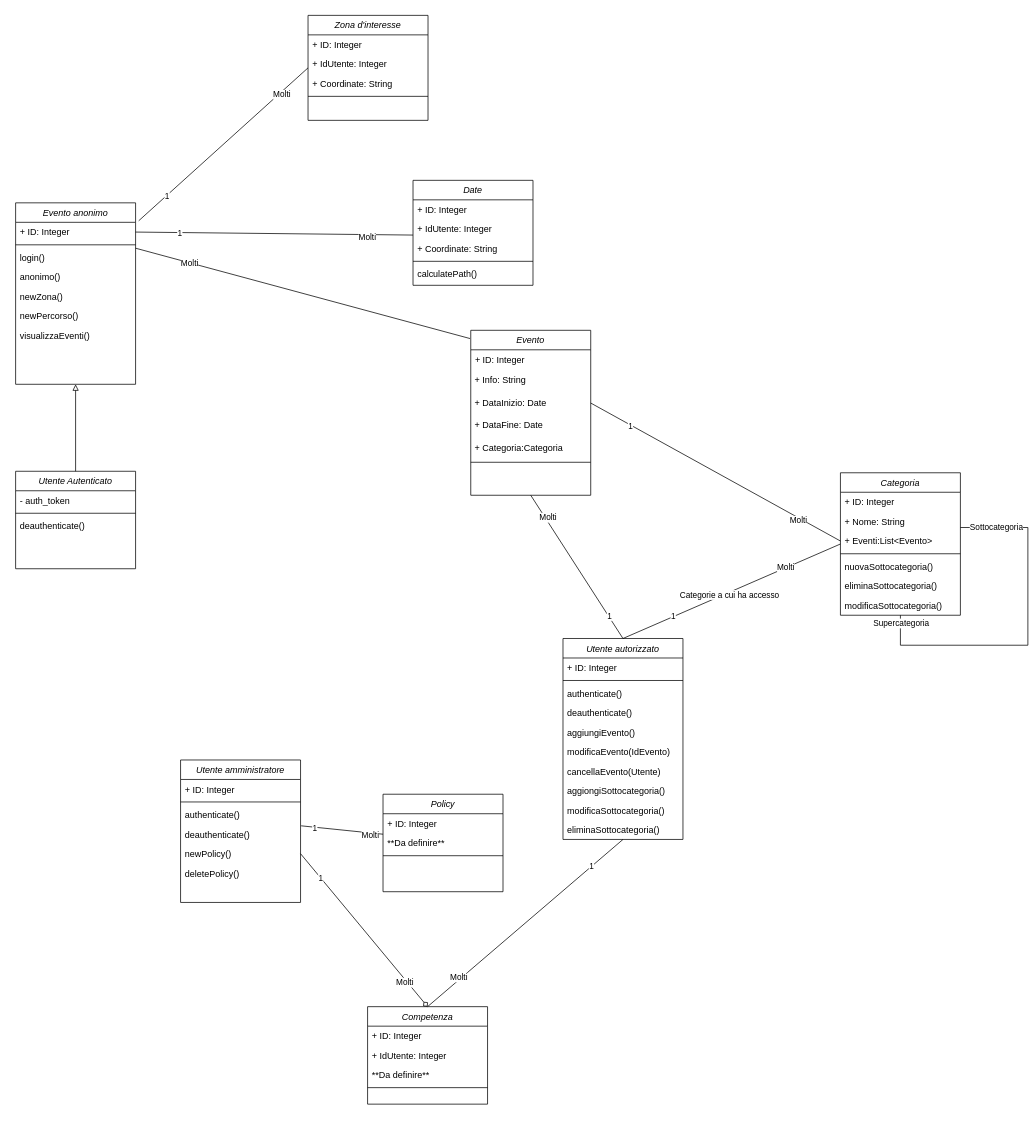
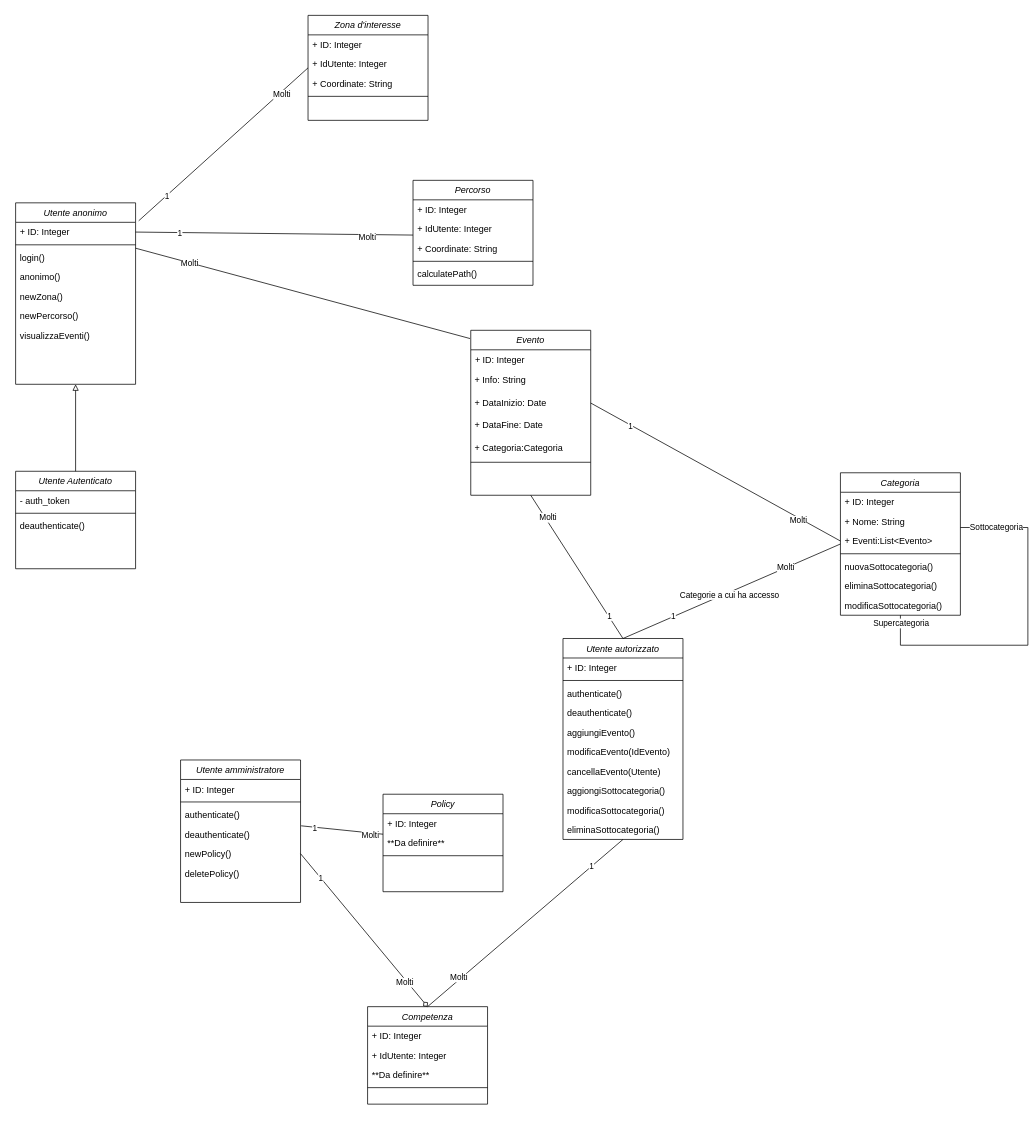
node "Date": label "Date" -> "Percorso"
node "Evento anonimo": label "Evento anonimo" -> "Utente anonimo"
